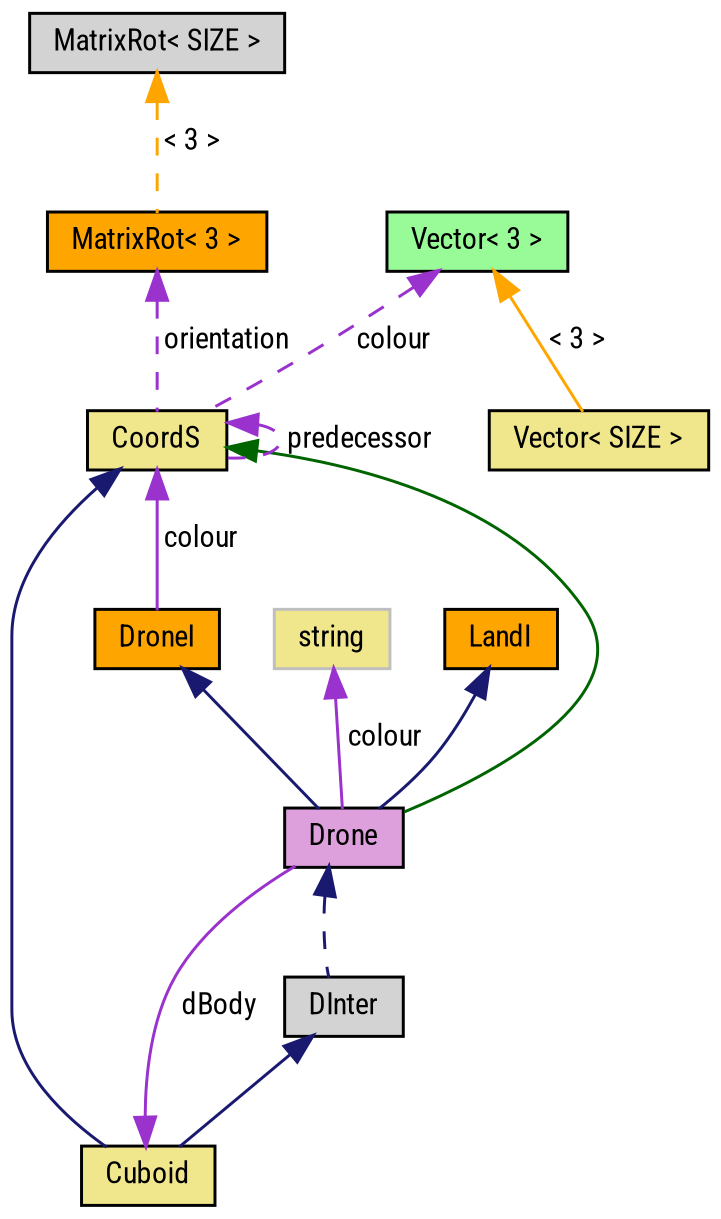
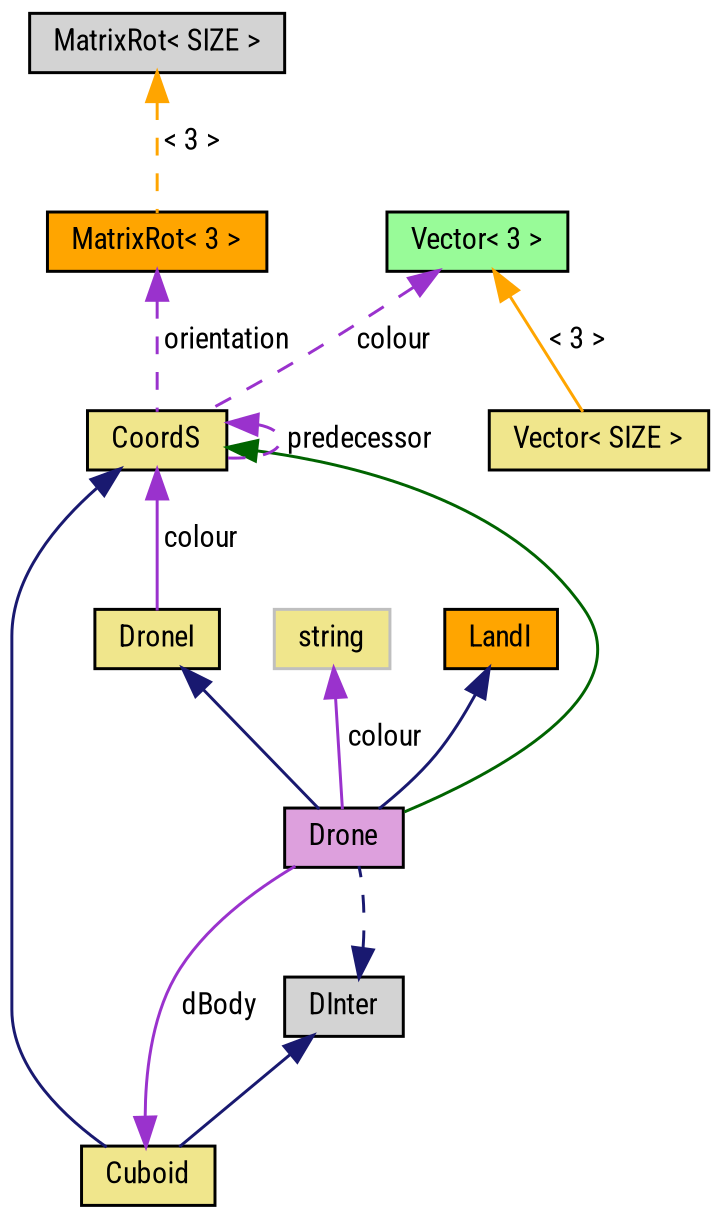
node "DroneI": fillcolor orange -> khaki
edge "DInter" -> "Drone": reversed
